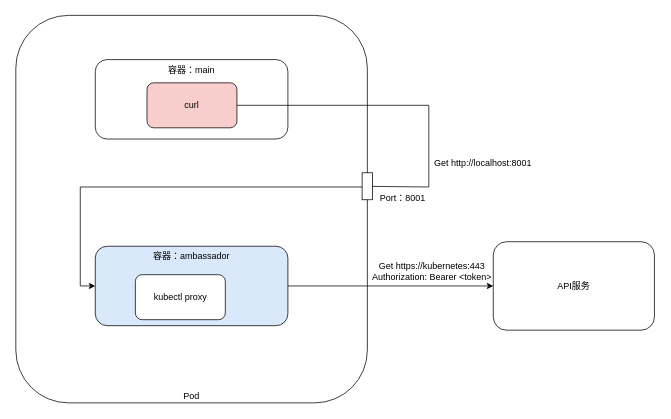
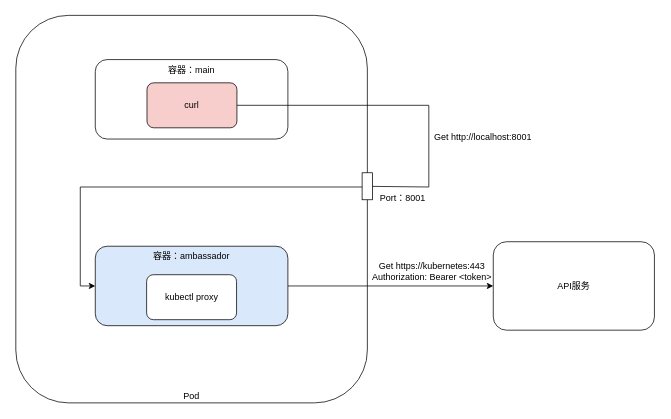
node "Get http://localhost:8001": moved (483, 164) -> (483, 138)
node "kubectl proxy": moved (180, 297) -> (191, 297)
